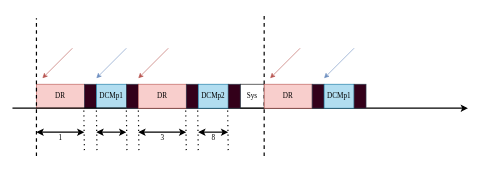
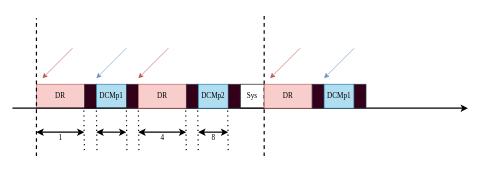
node "3": label "3" -> "4"
